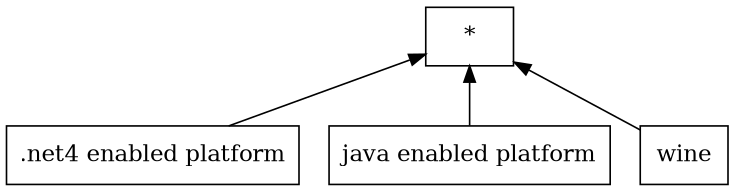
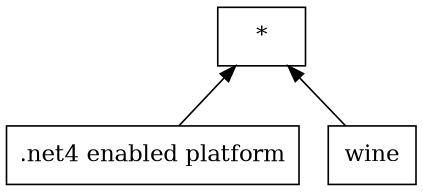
node "java enabled platform": removed
